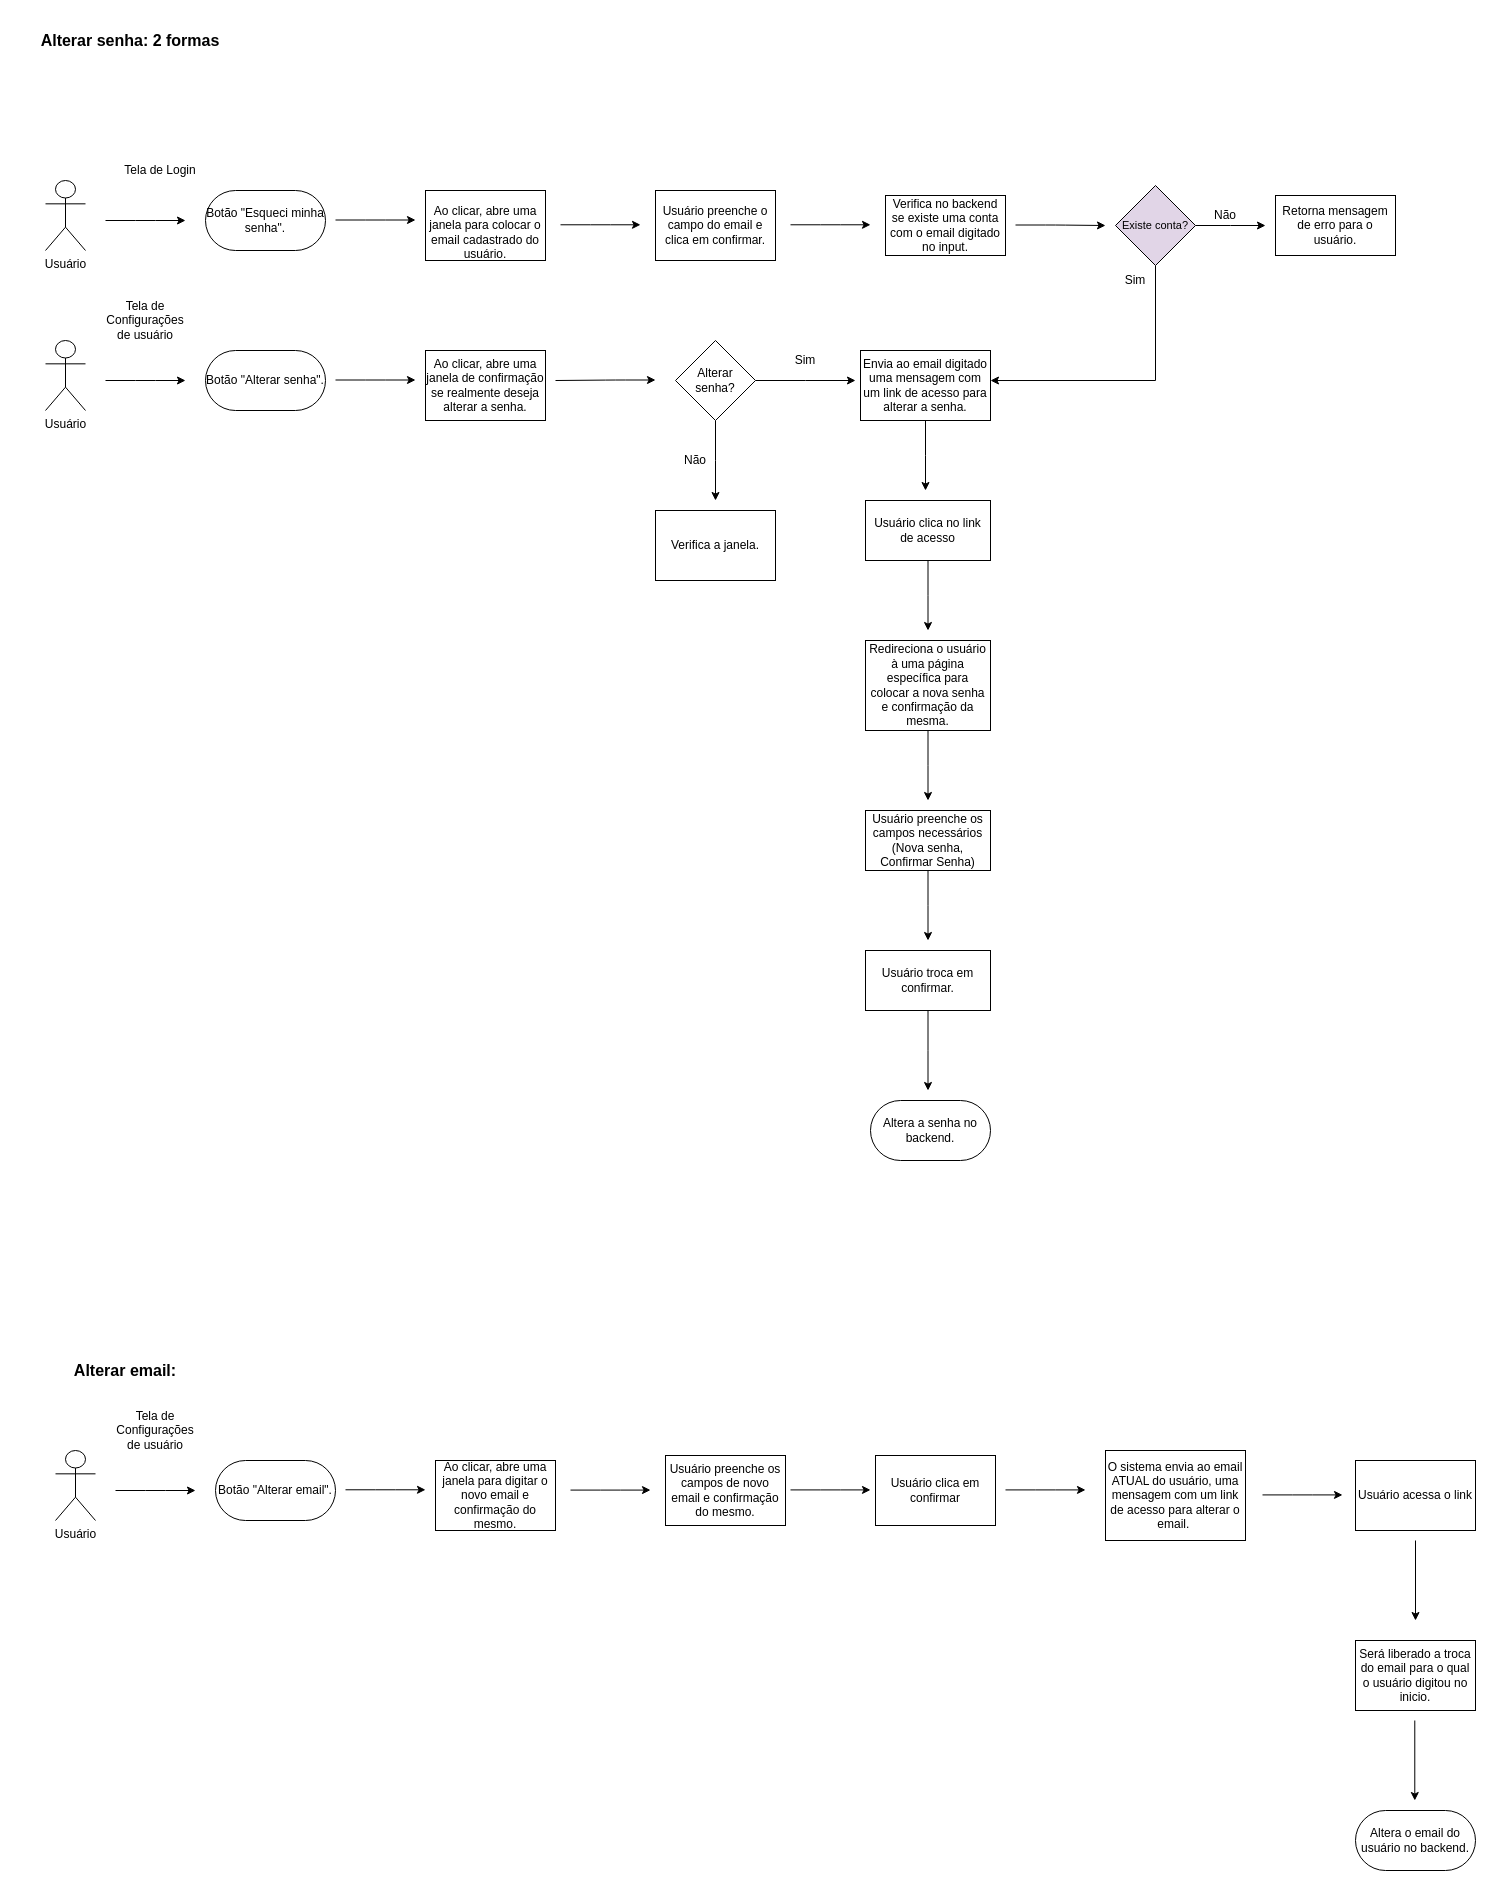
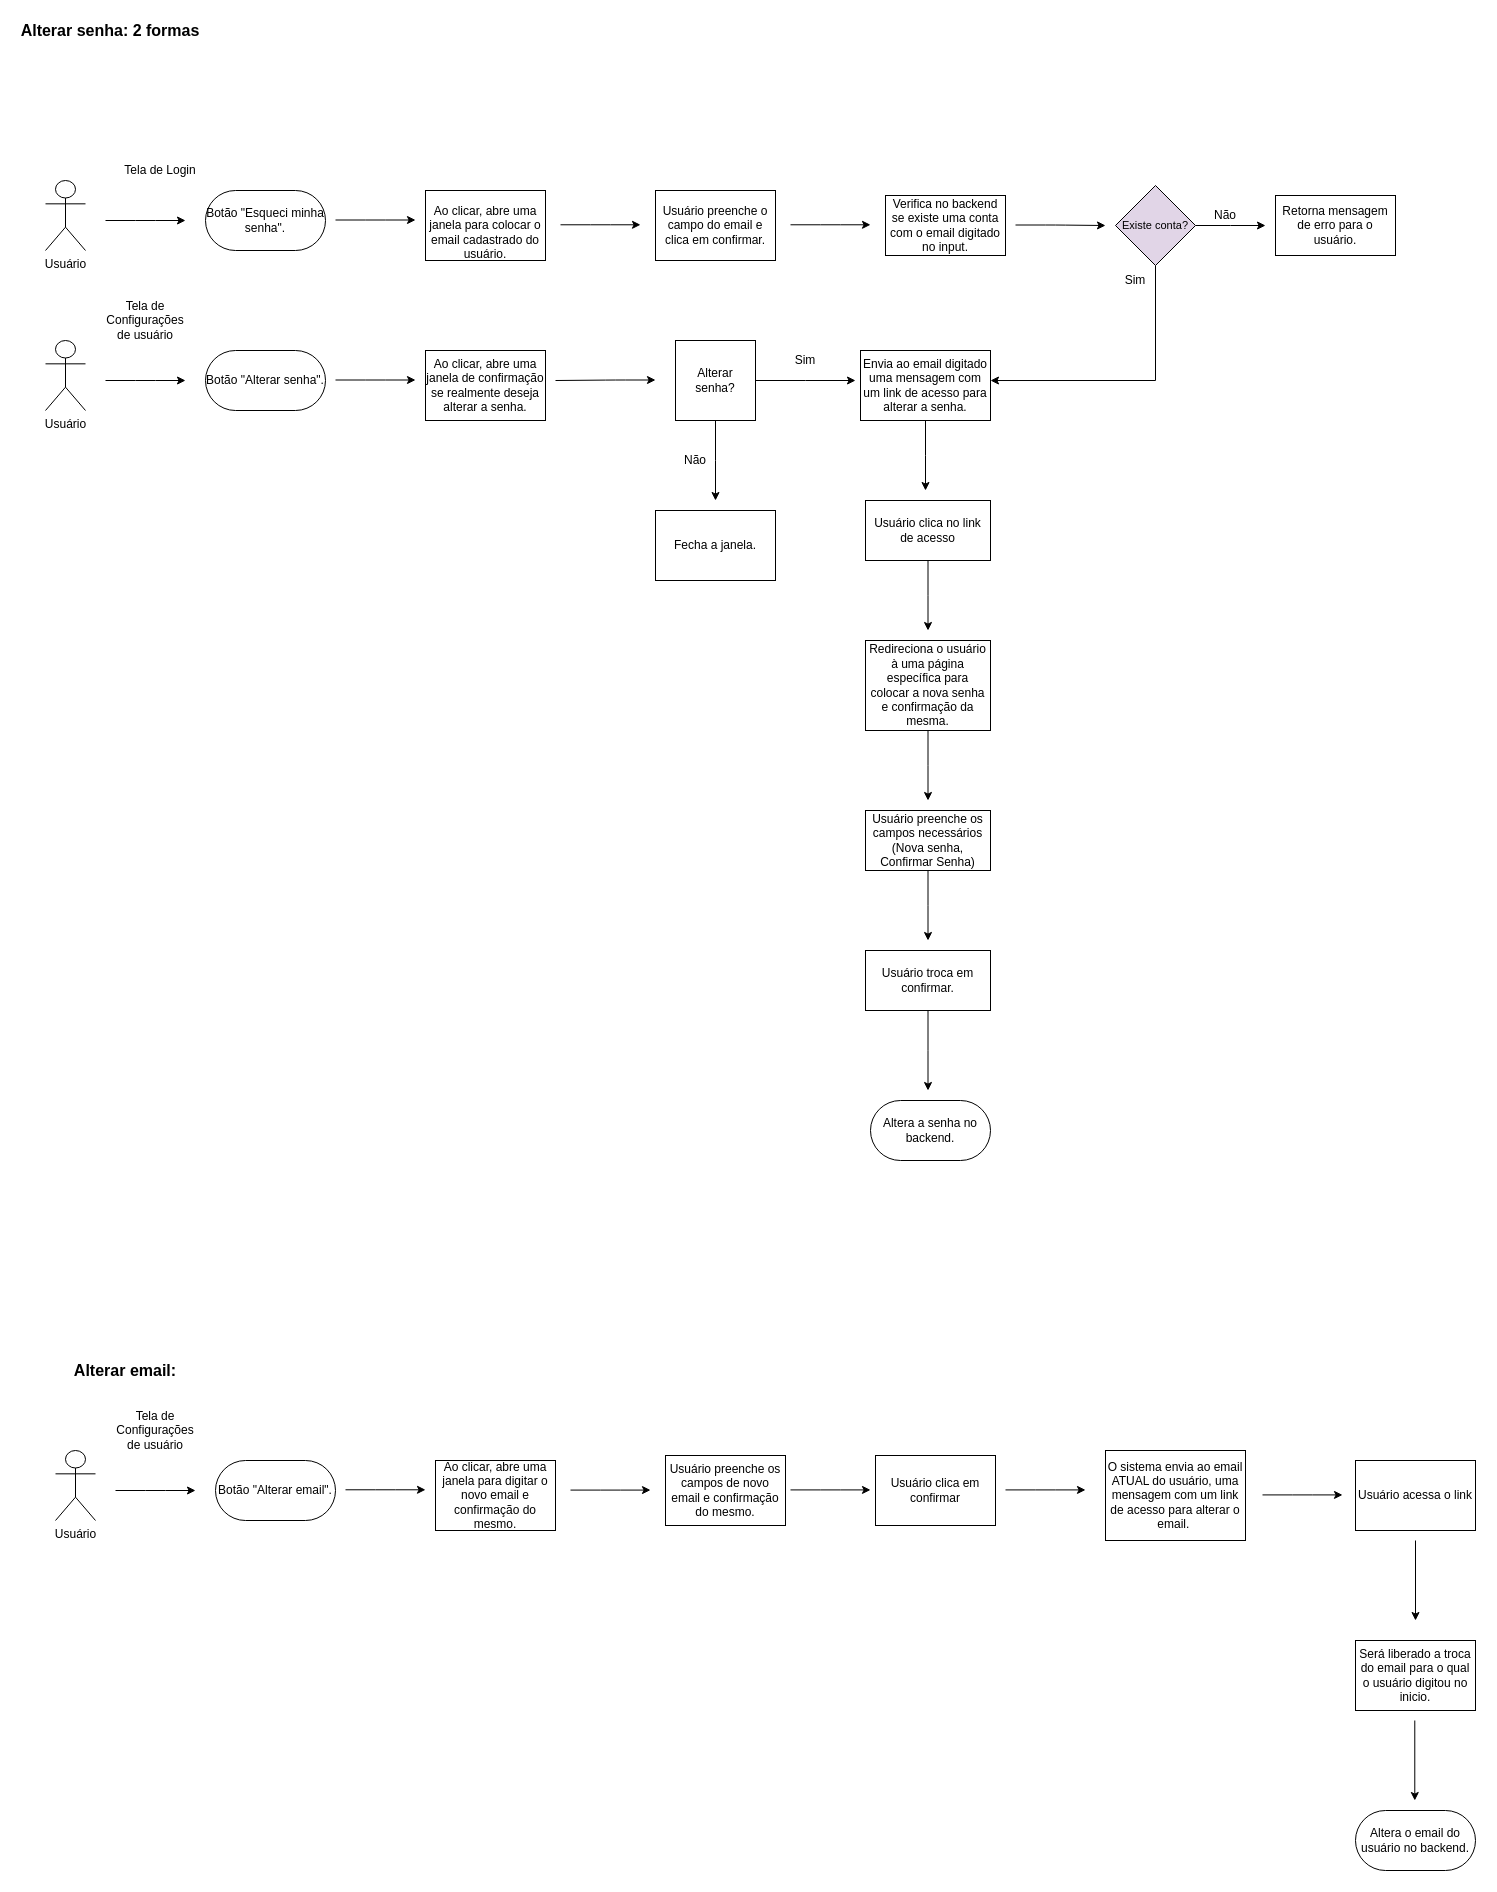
node "Alterar senha: 2 formas": moved (131, 41) -> (111, 31)
node "Alterar senha?": shape diamond -> rectangle
node "Verifica a janela.": label "Verifica a janela." -> "Fecha a janela."
